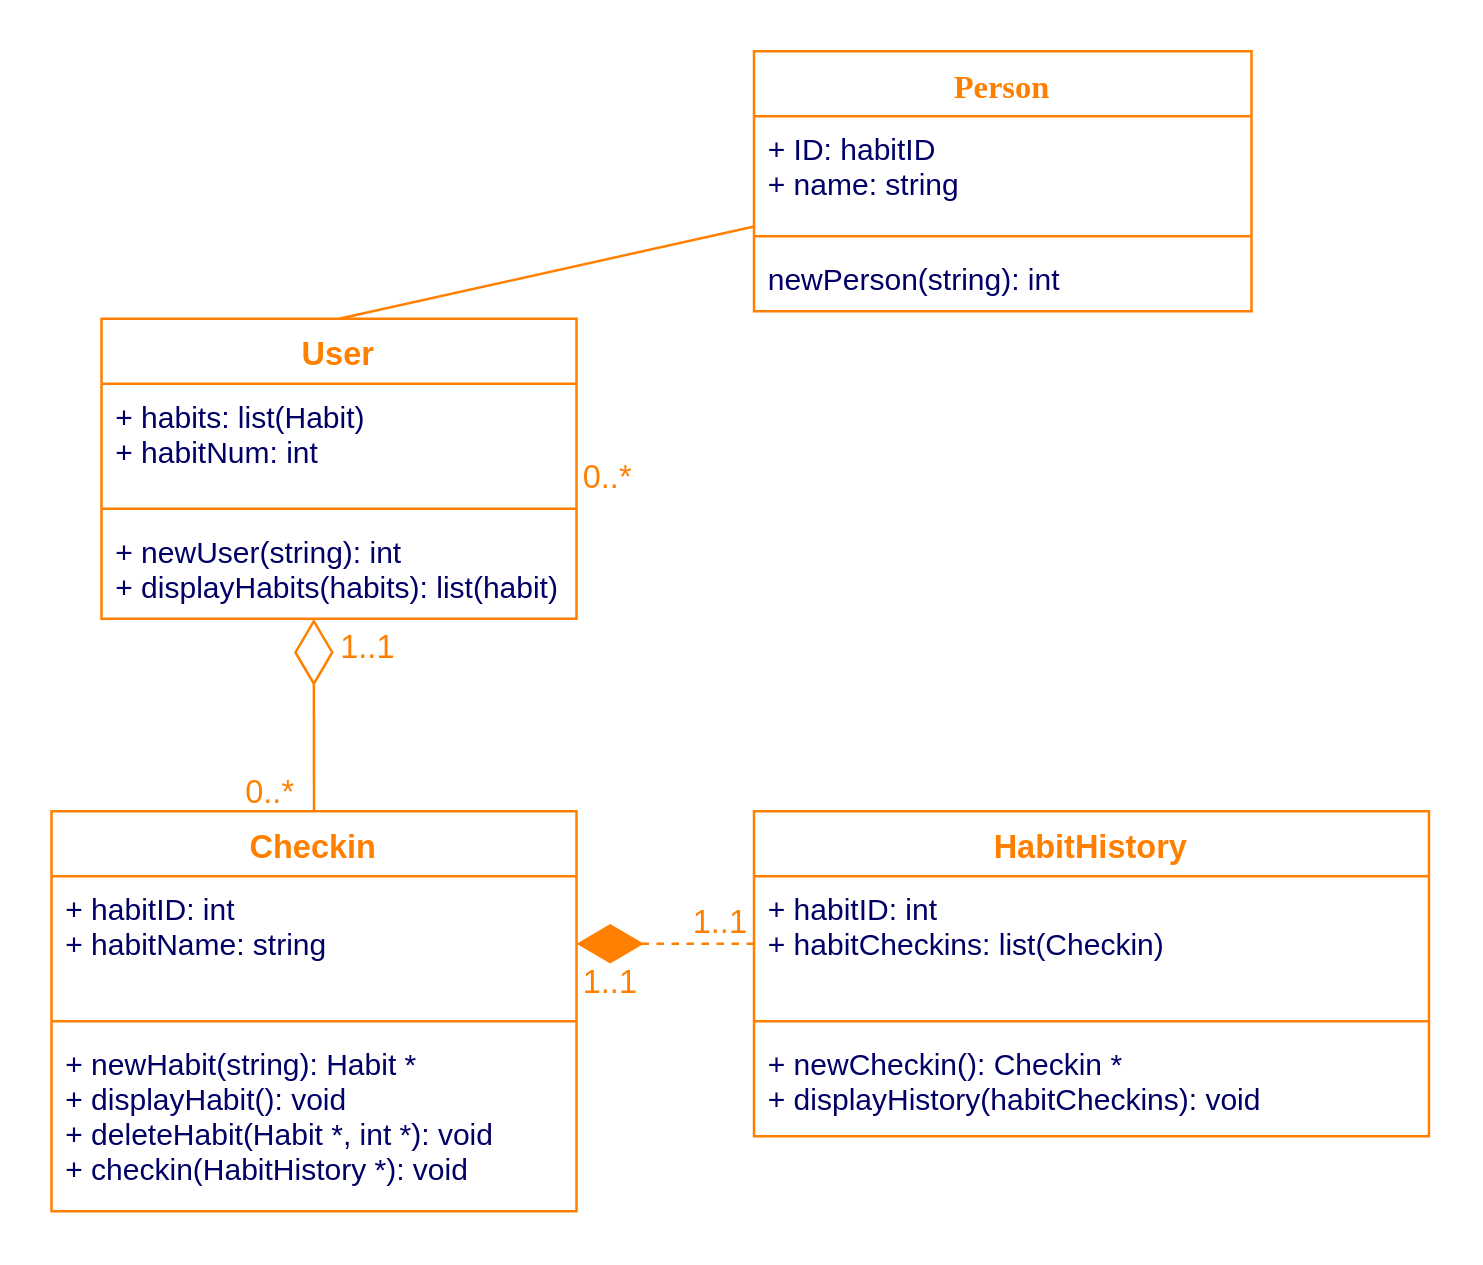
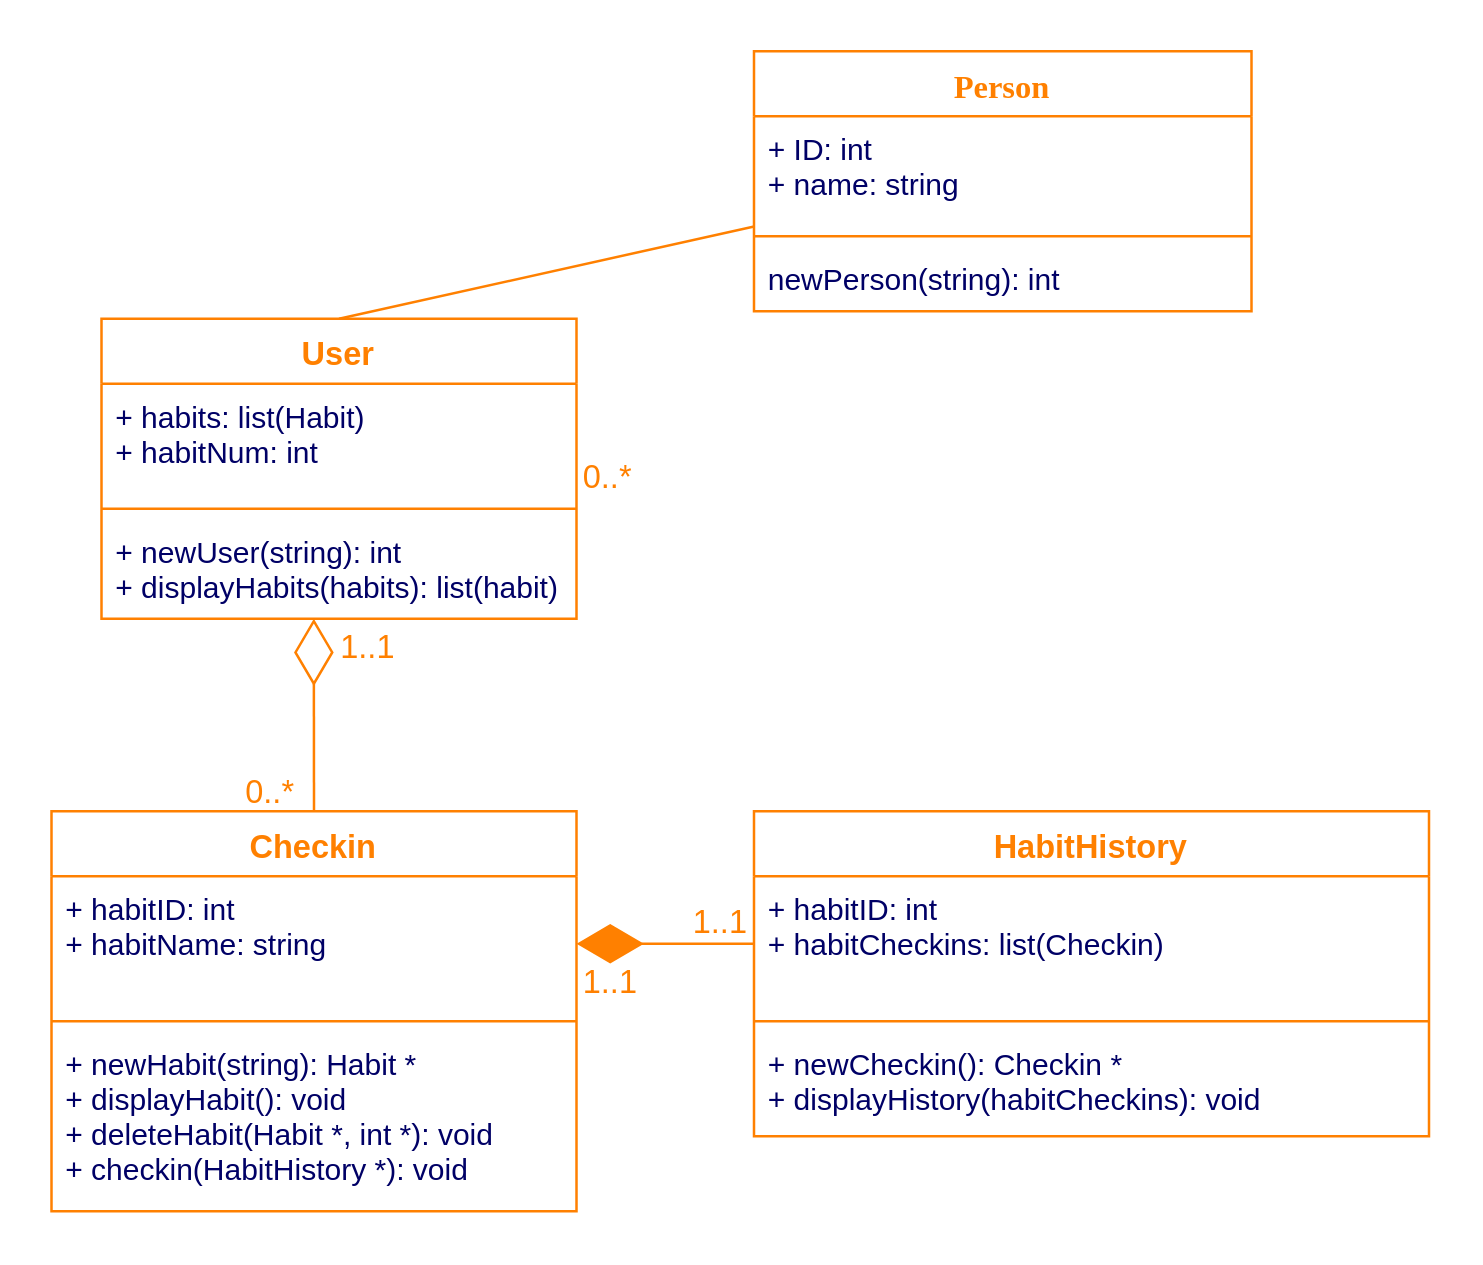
node "+ ID: habitID + name: string": label "+ ID: habitID + name: string" -> "+ ID: int + name: string"
edge "+ habitID: int + habitCheckins: list(Checkin)" -> "+ habitID: int + habitName: string": style dashed -> solid
